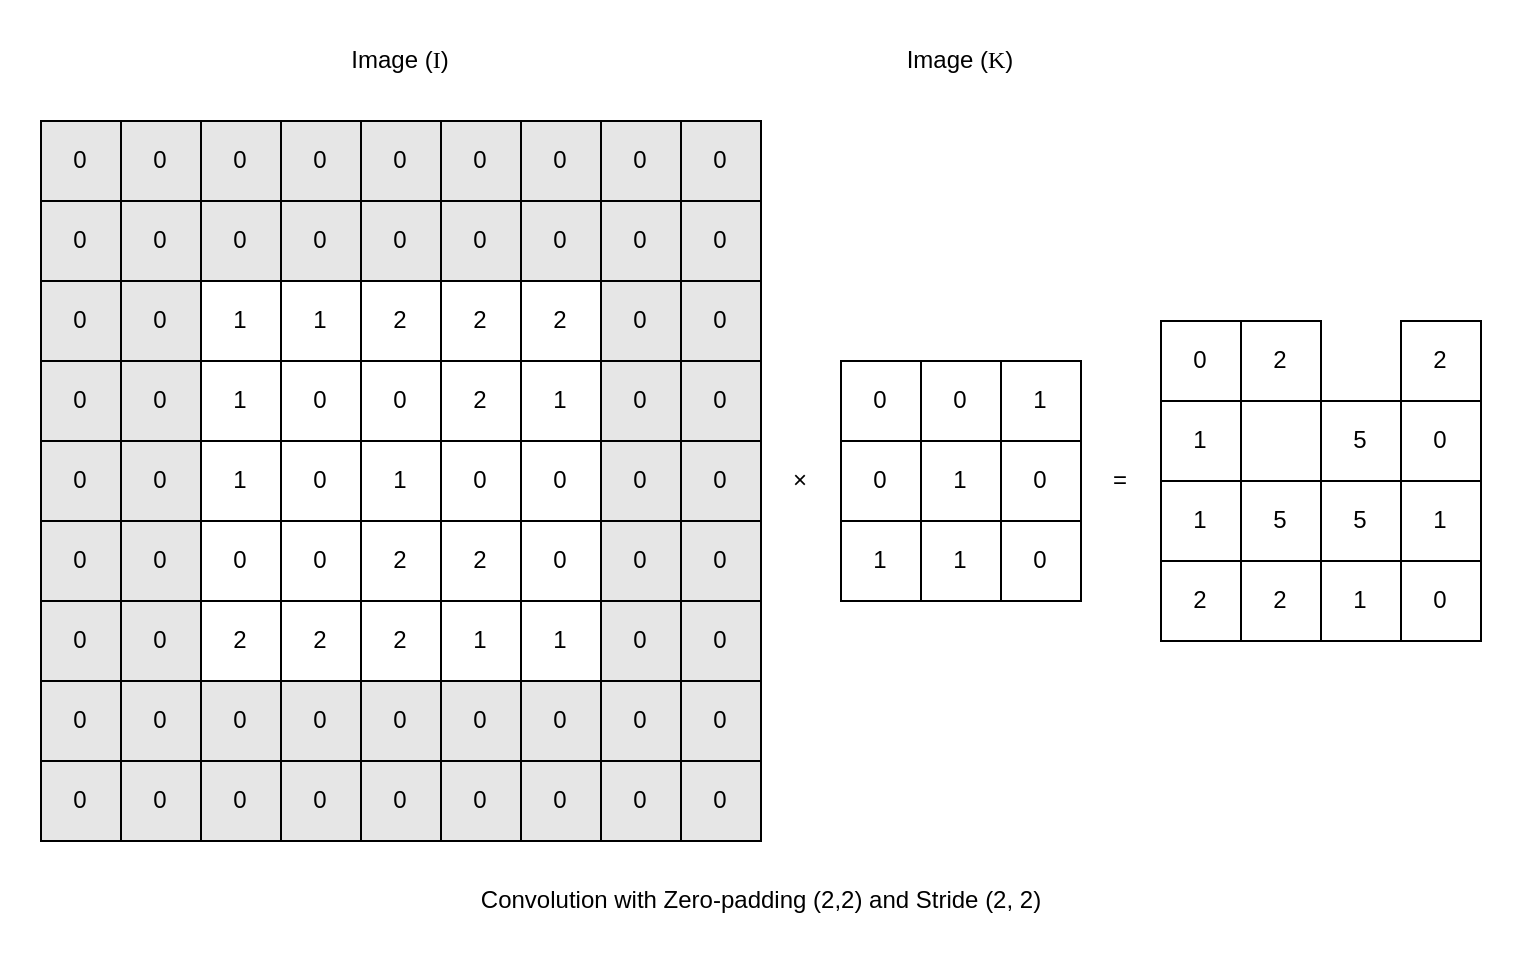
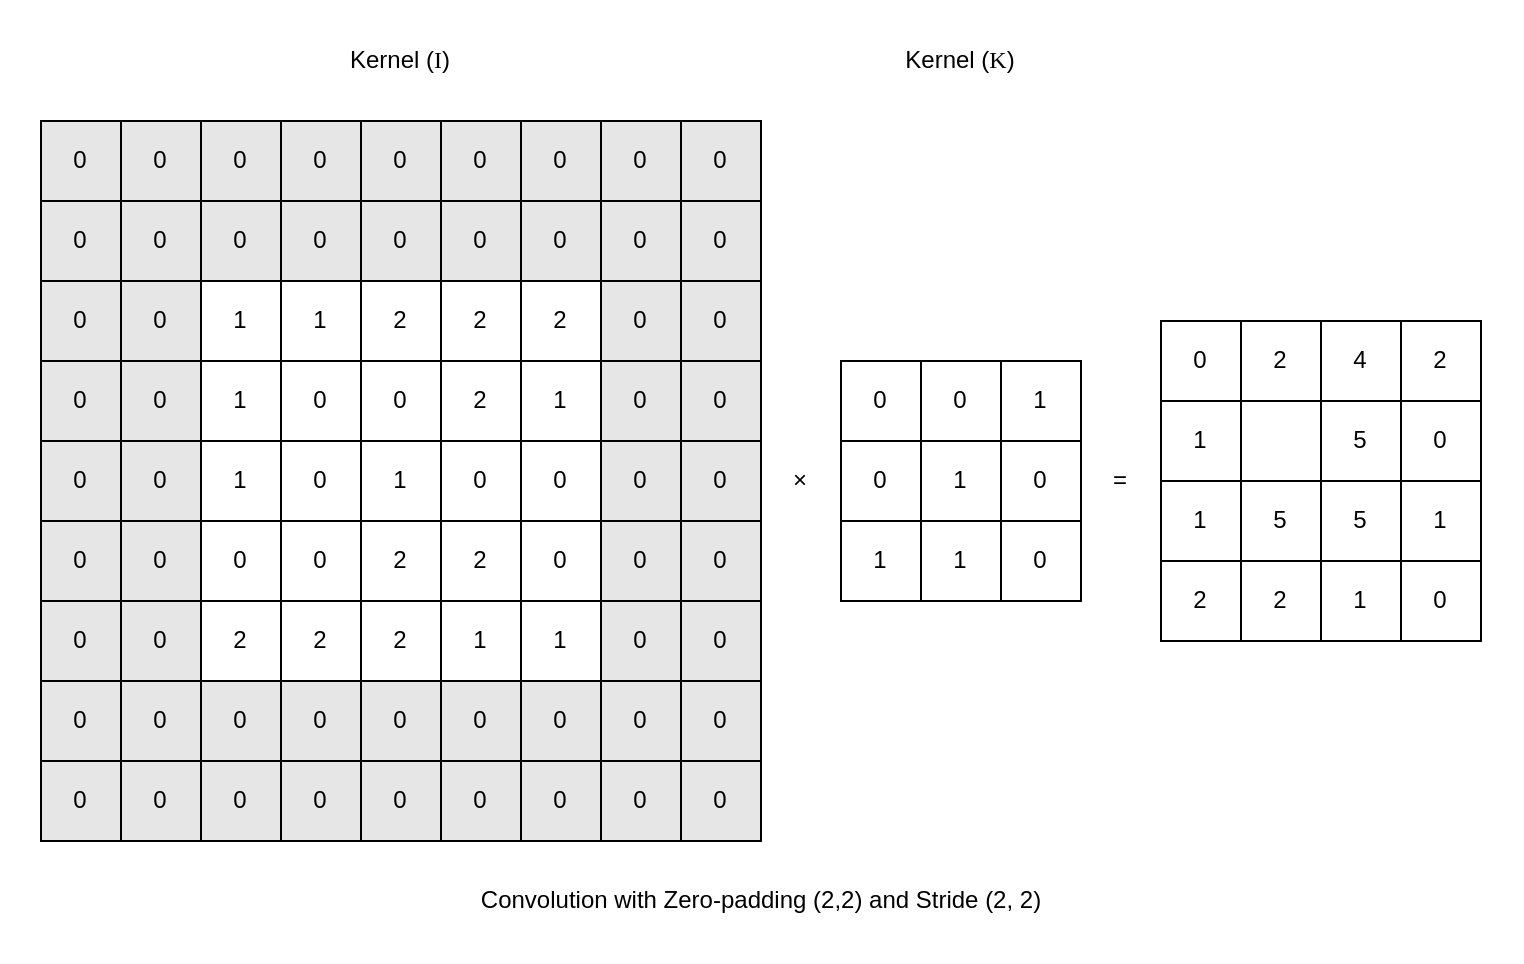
node "Image (I)": label "Image (I)" -> "Kernel (I)"
node "Image (K)": label "Image (K)" -> "Kernel (K)"
node "4": added
